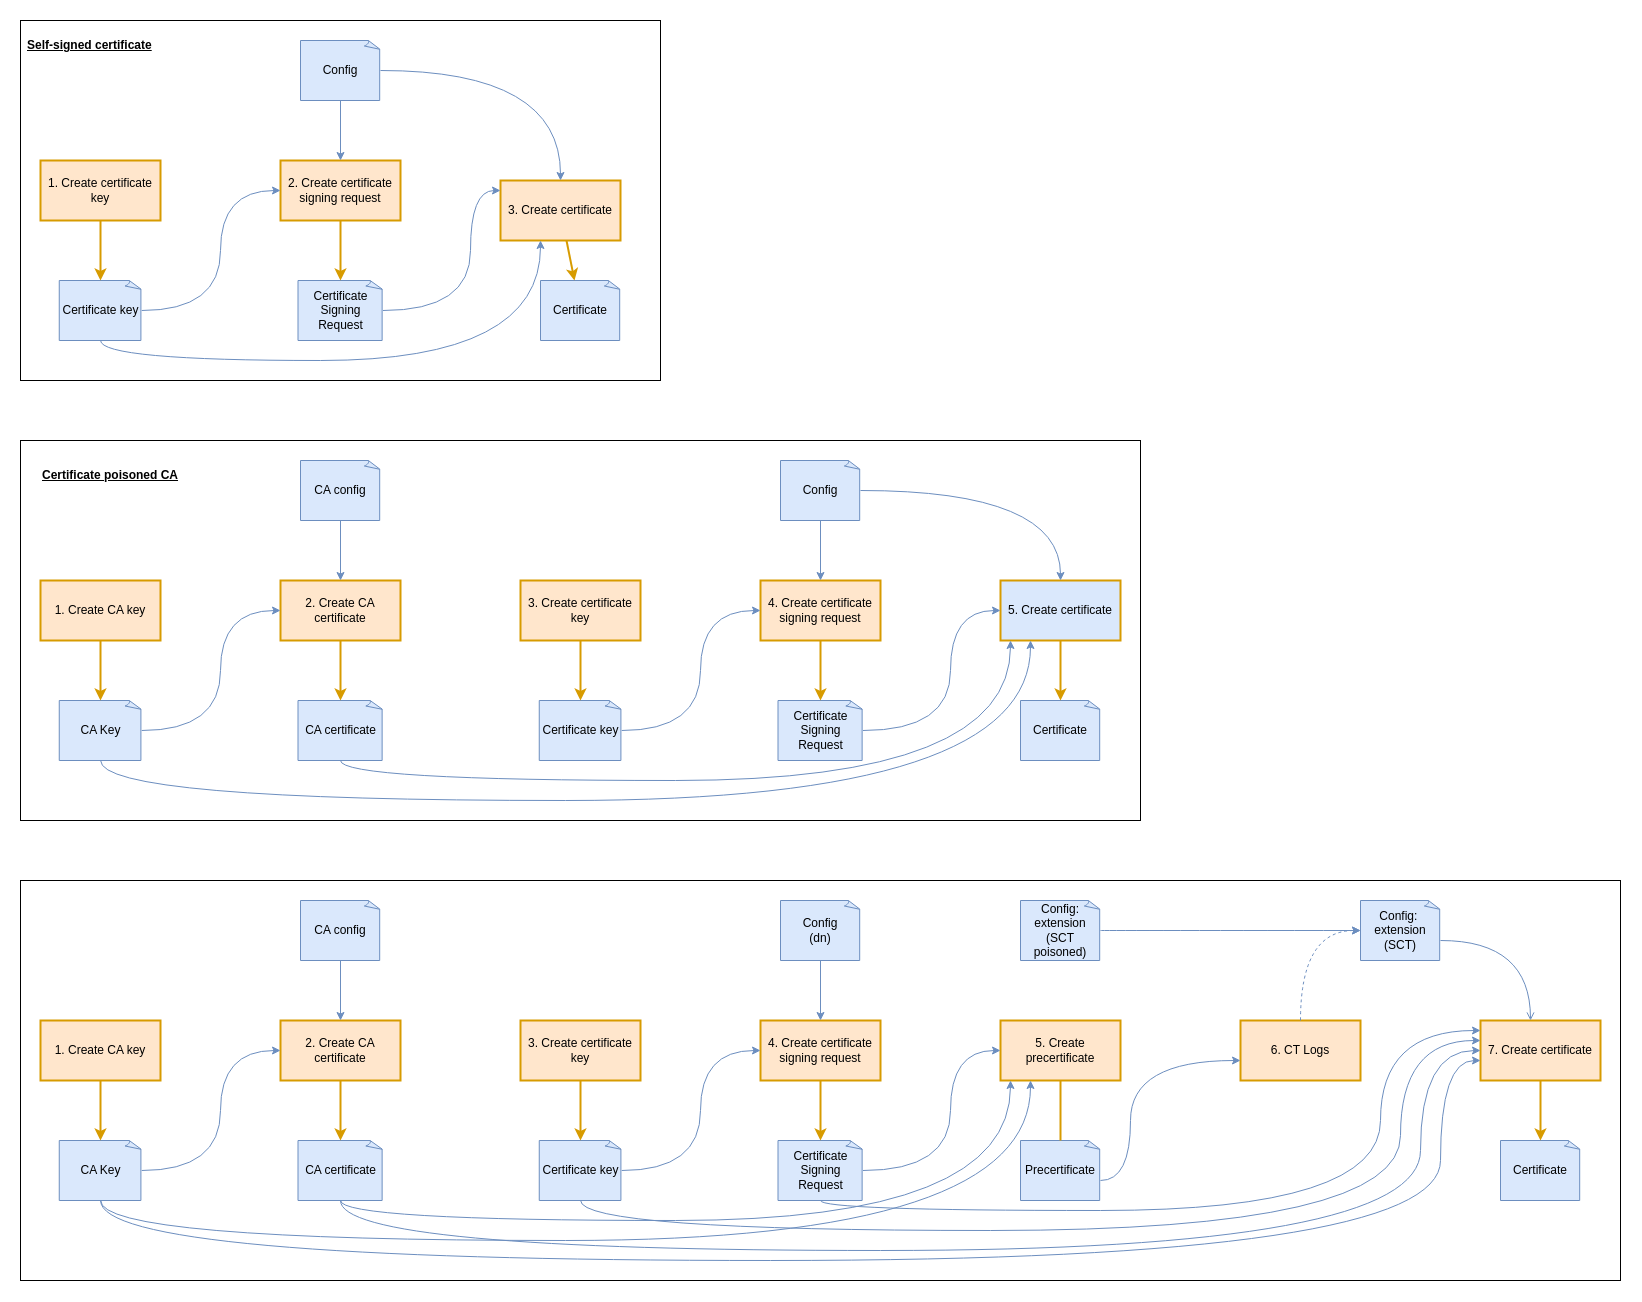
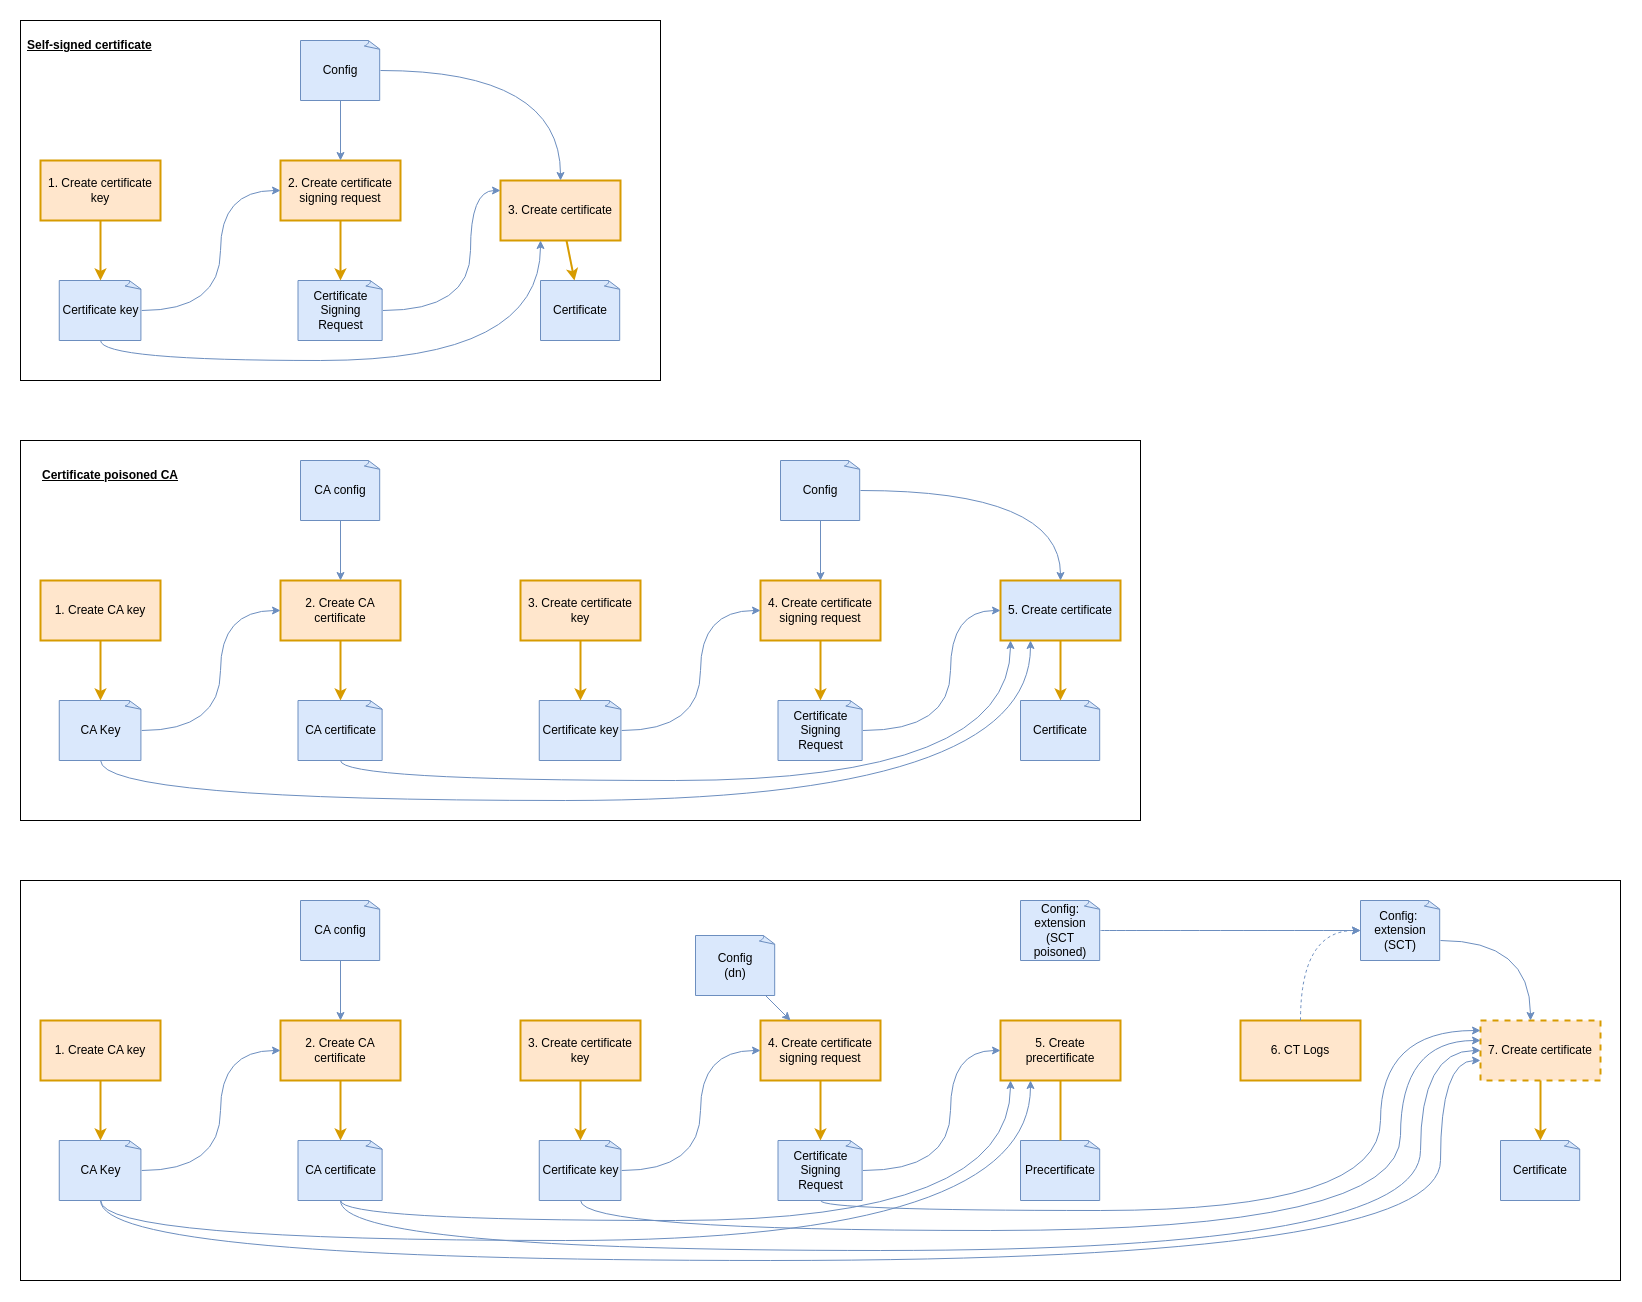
node "Config (dn)": moved (821, 931) -> (736, 966)
edge "Config: extension (SCT)" -> "7. Create certificate": arrowhead open -> classic
node "7. Create certificate": style solid -> dashed
edge "Precertificate" -> "6. CT Logs": removed
